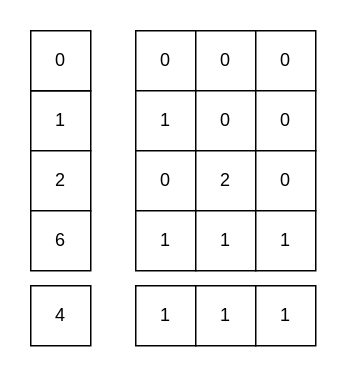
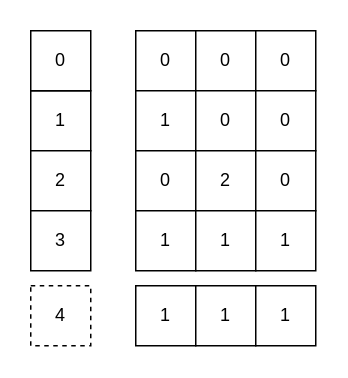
node "6": label "6" -> "3"
node "4": style solid -> dashed
